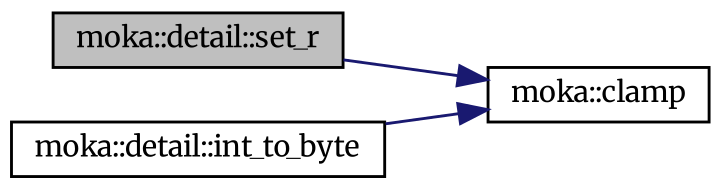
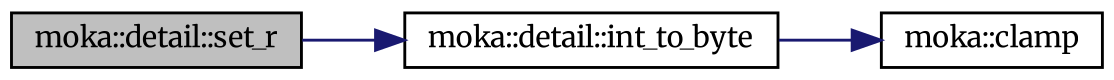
edge "moka::detail::set_r" -> "moka::clamp": now "moka::detail::set_r" -> "moka::detail::int_to_byte"
